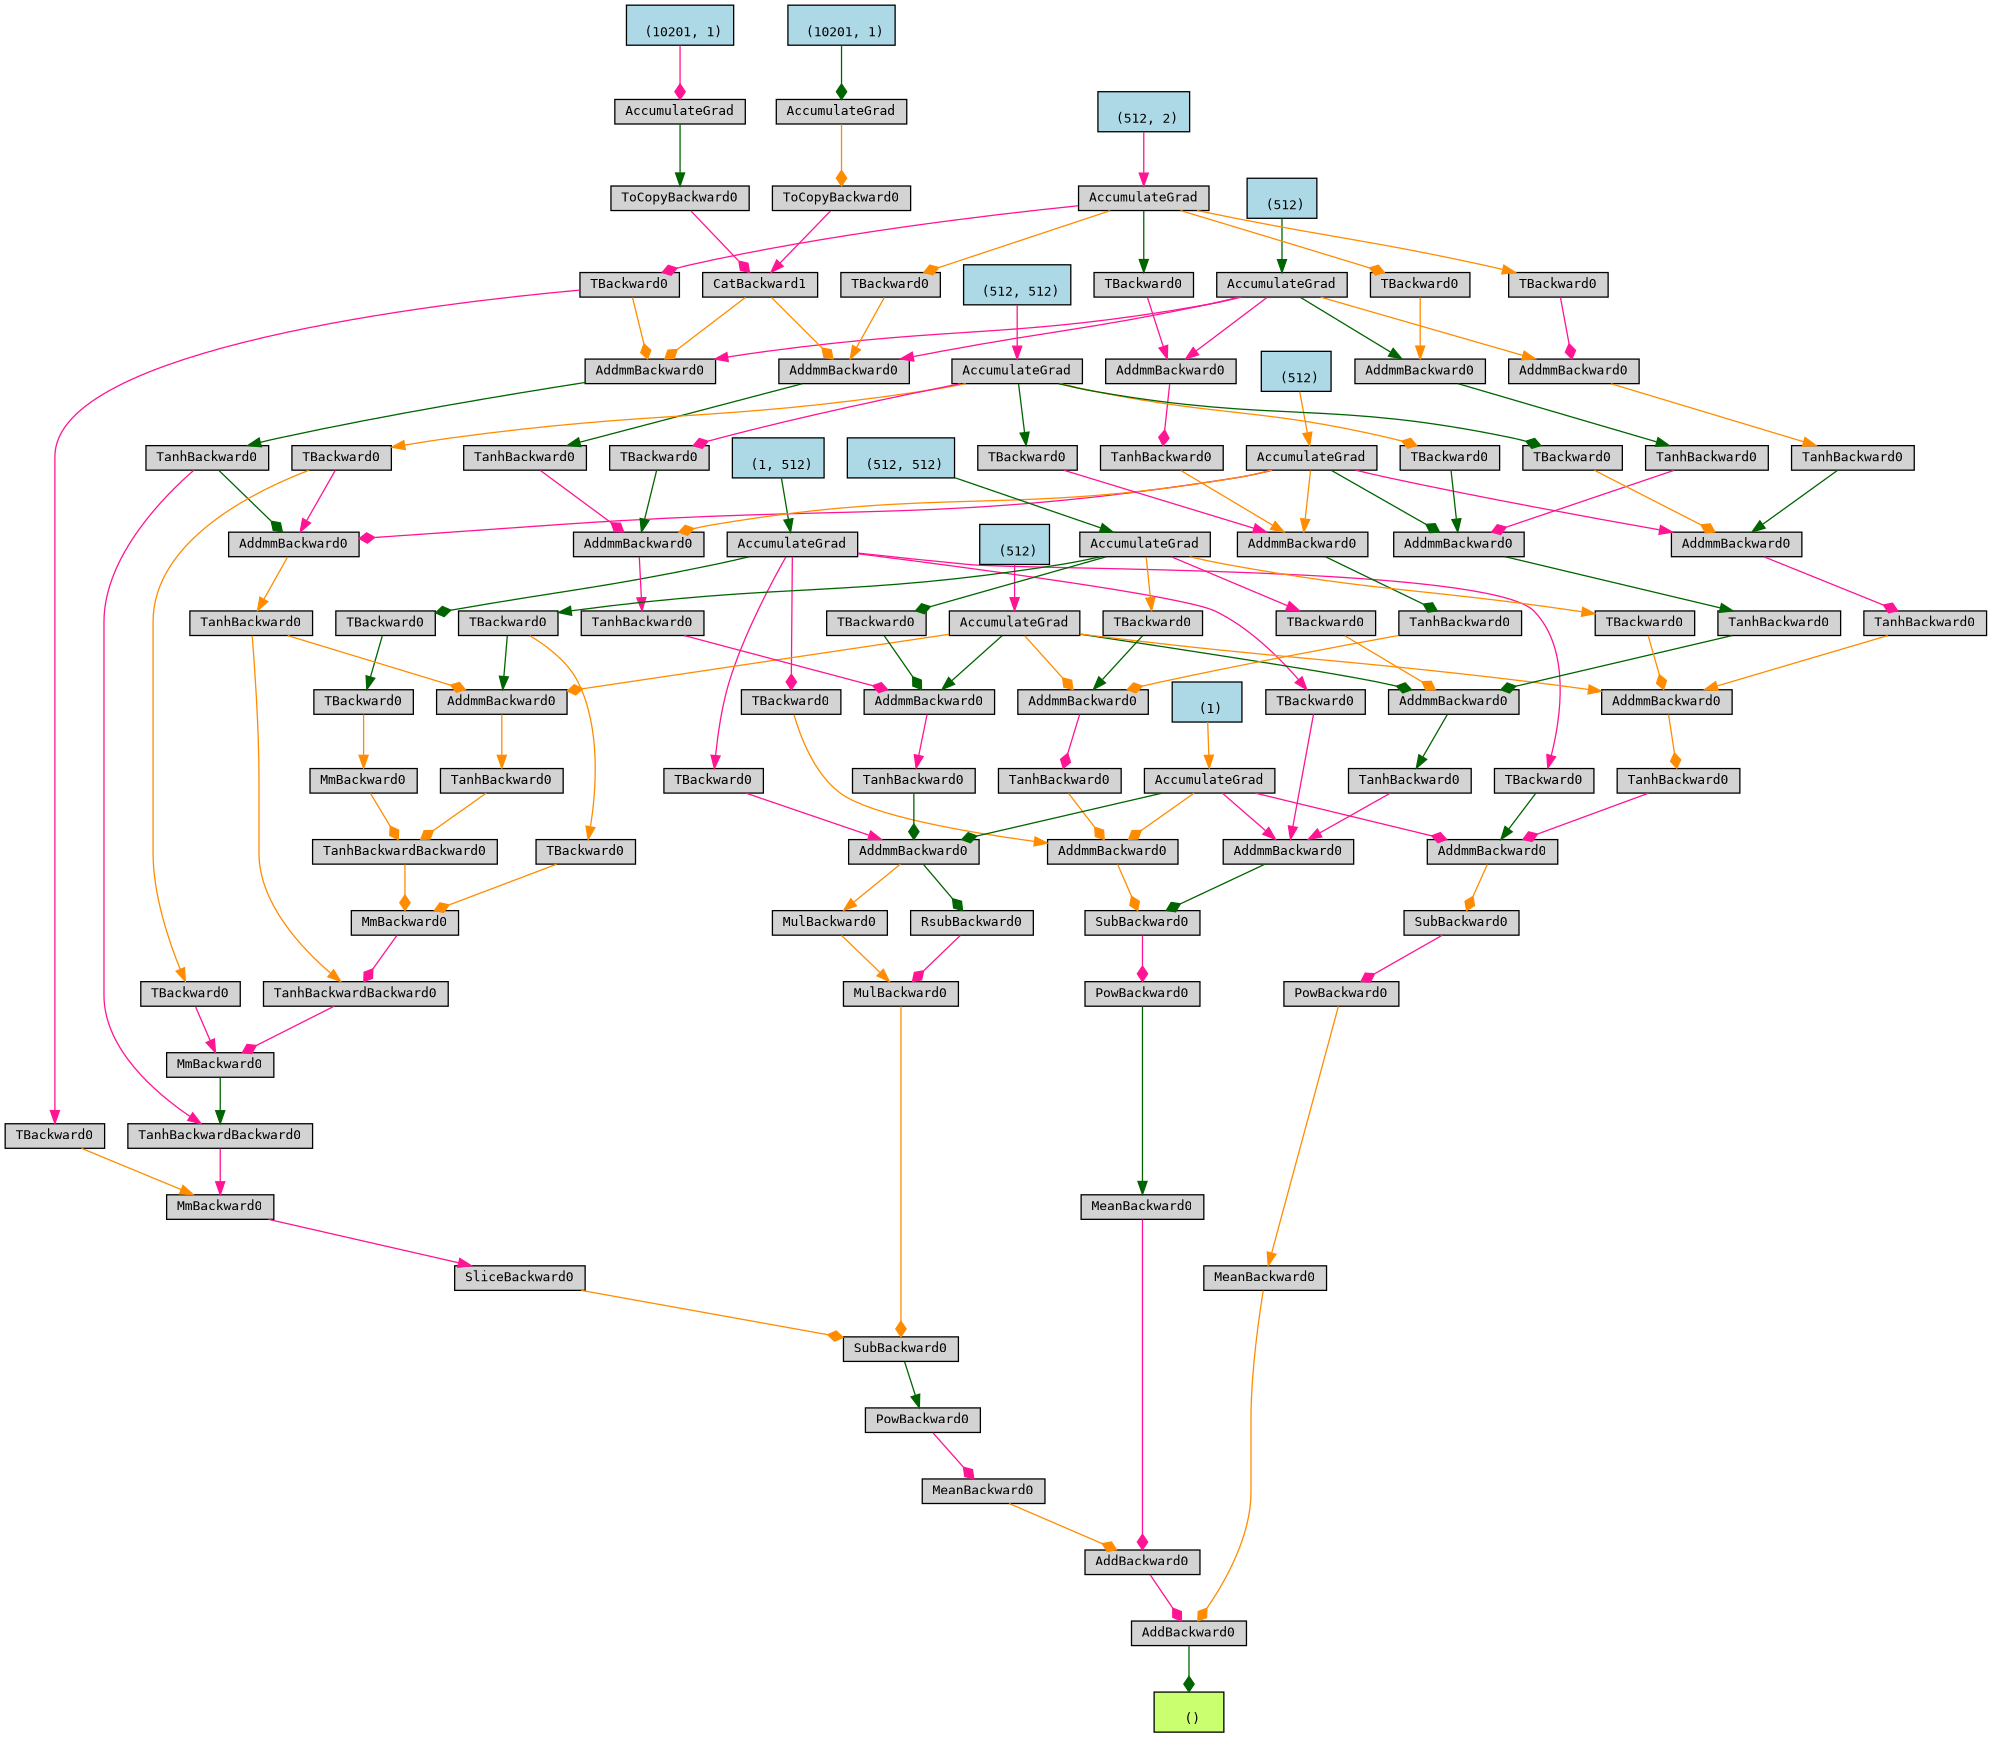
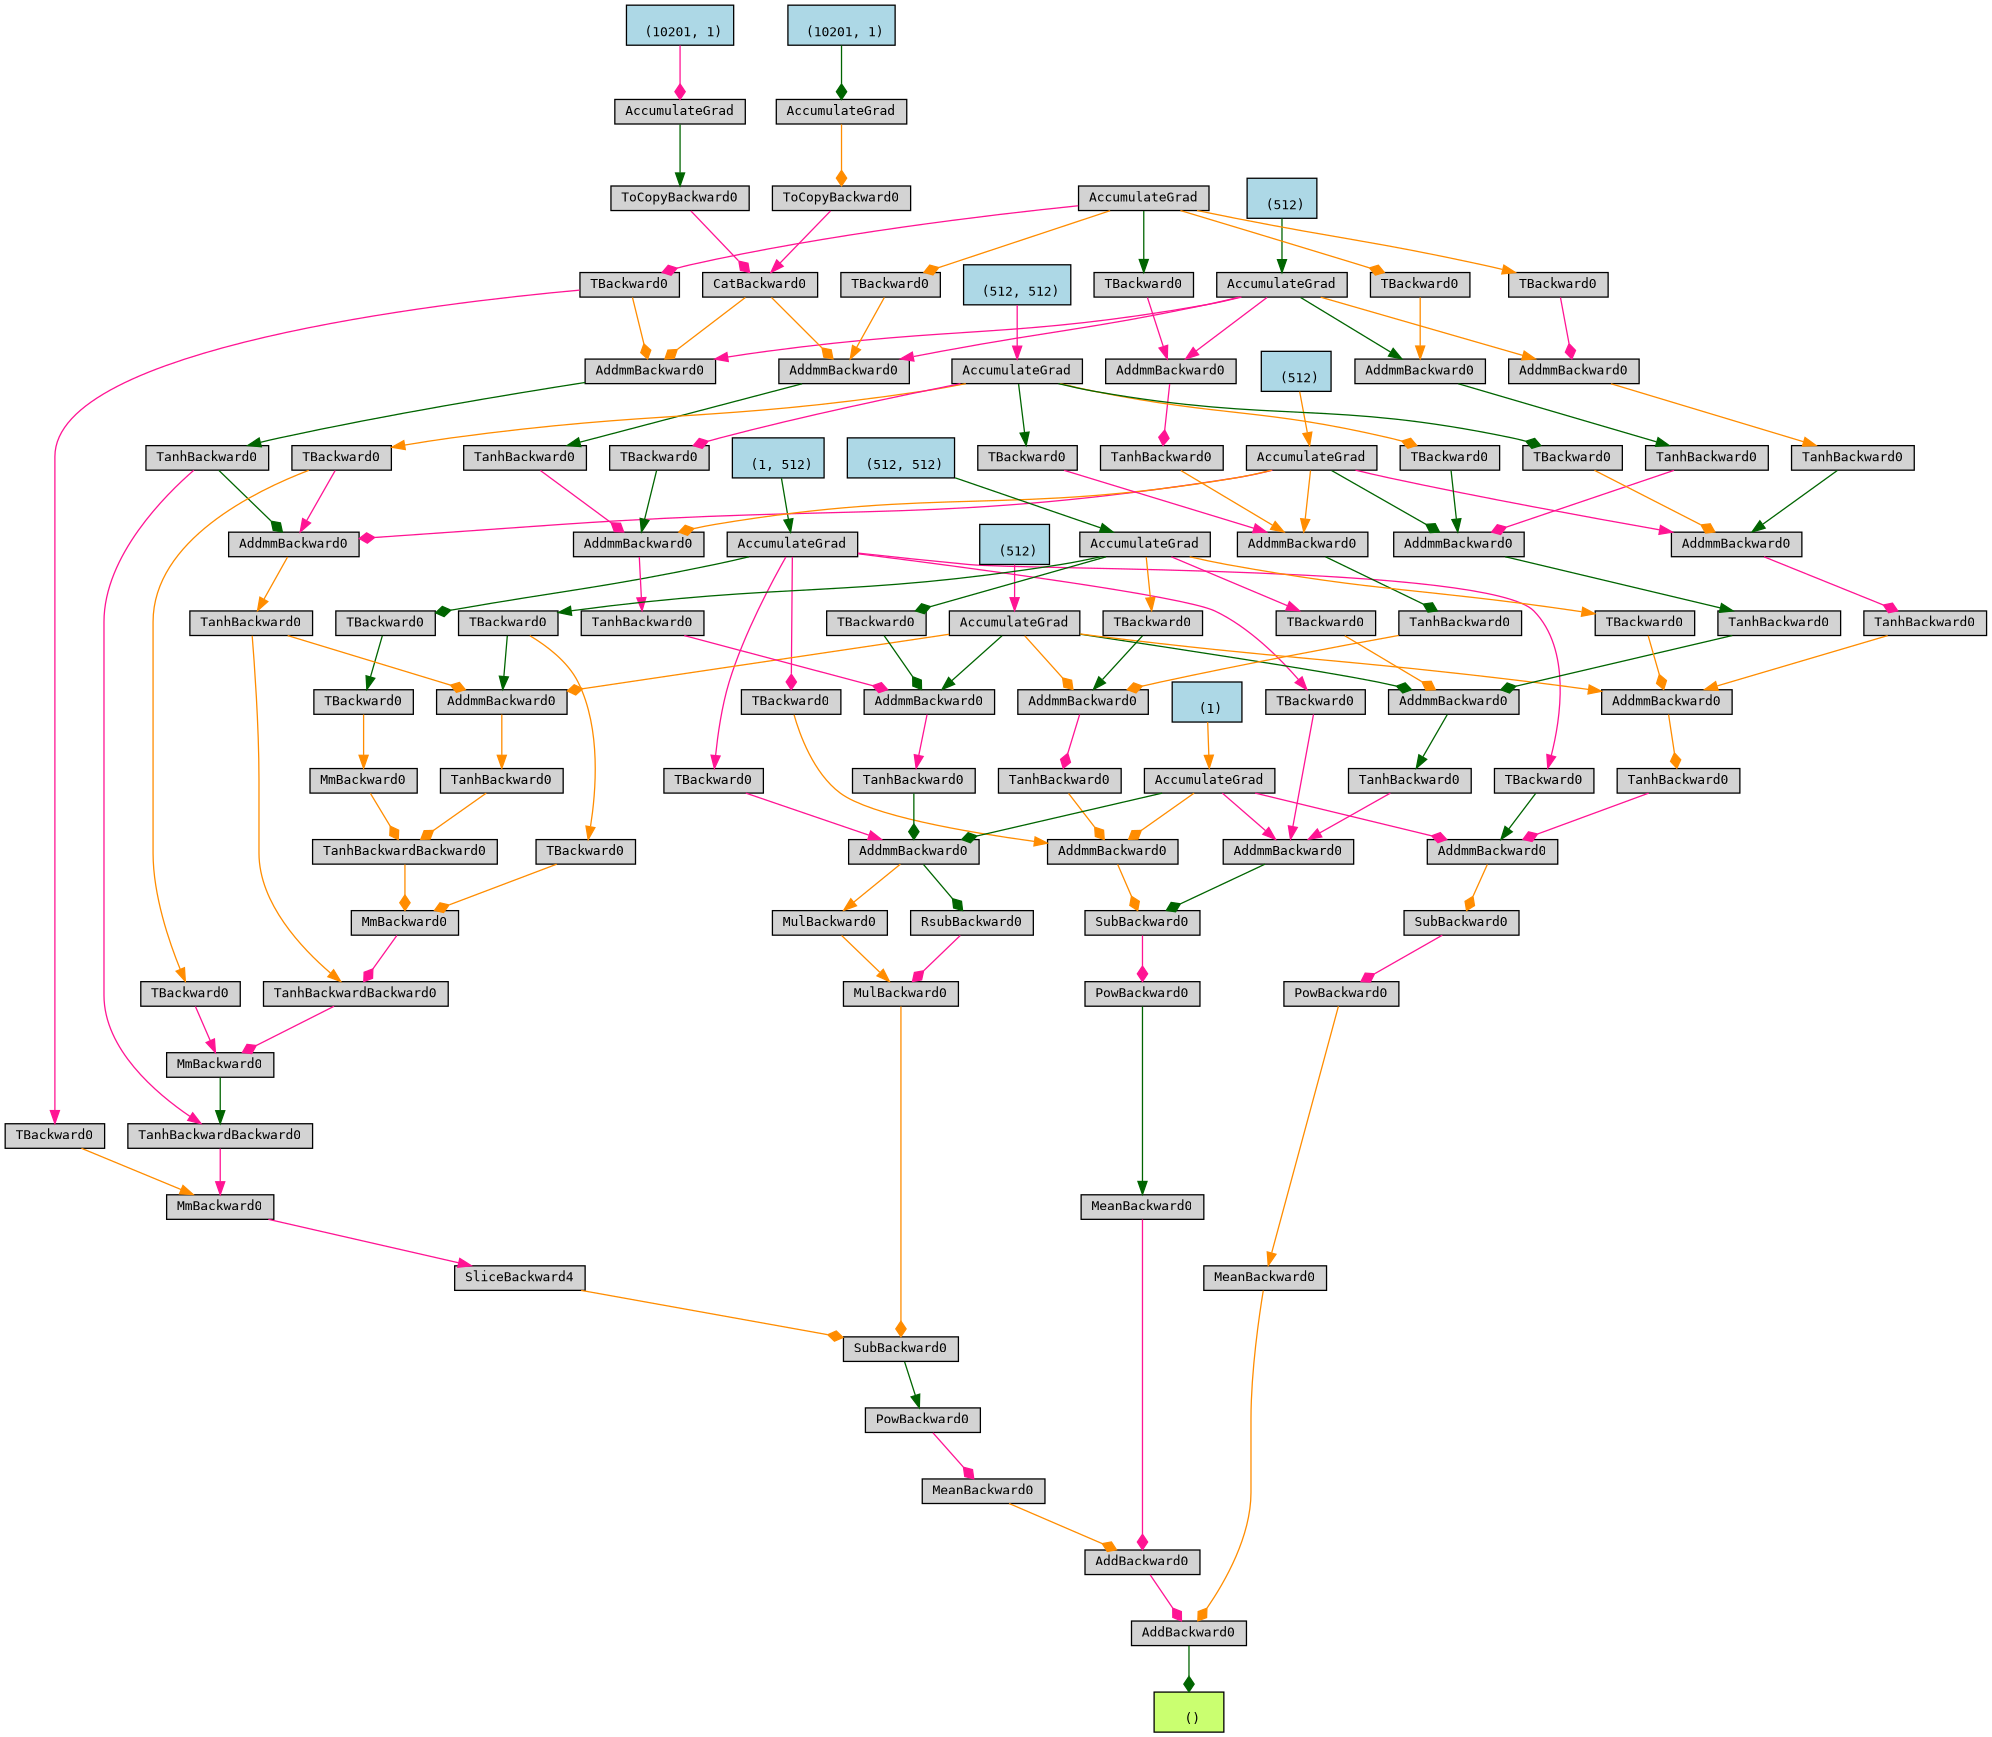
node "(512, 2)": removed
node "CatBackward1": label "CatBackward1" -> "CatBackward0"
node "SliceBackward0": label "SliceBackward0" -> "SliceBackward4"
